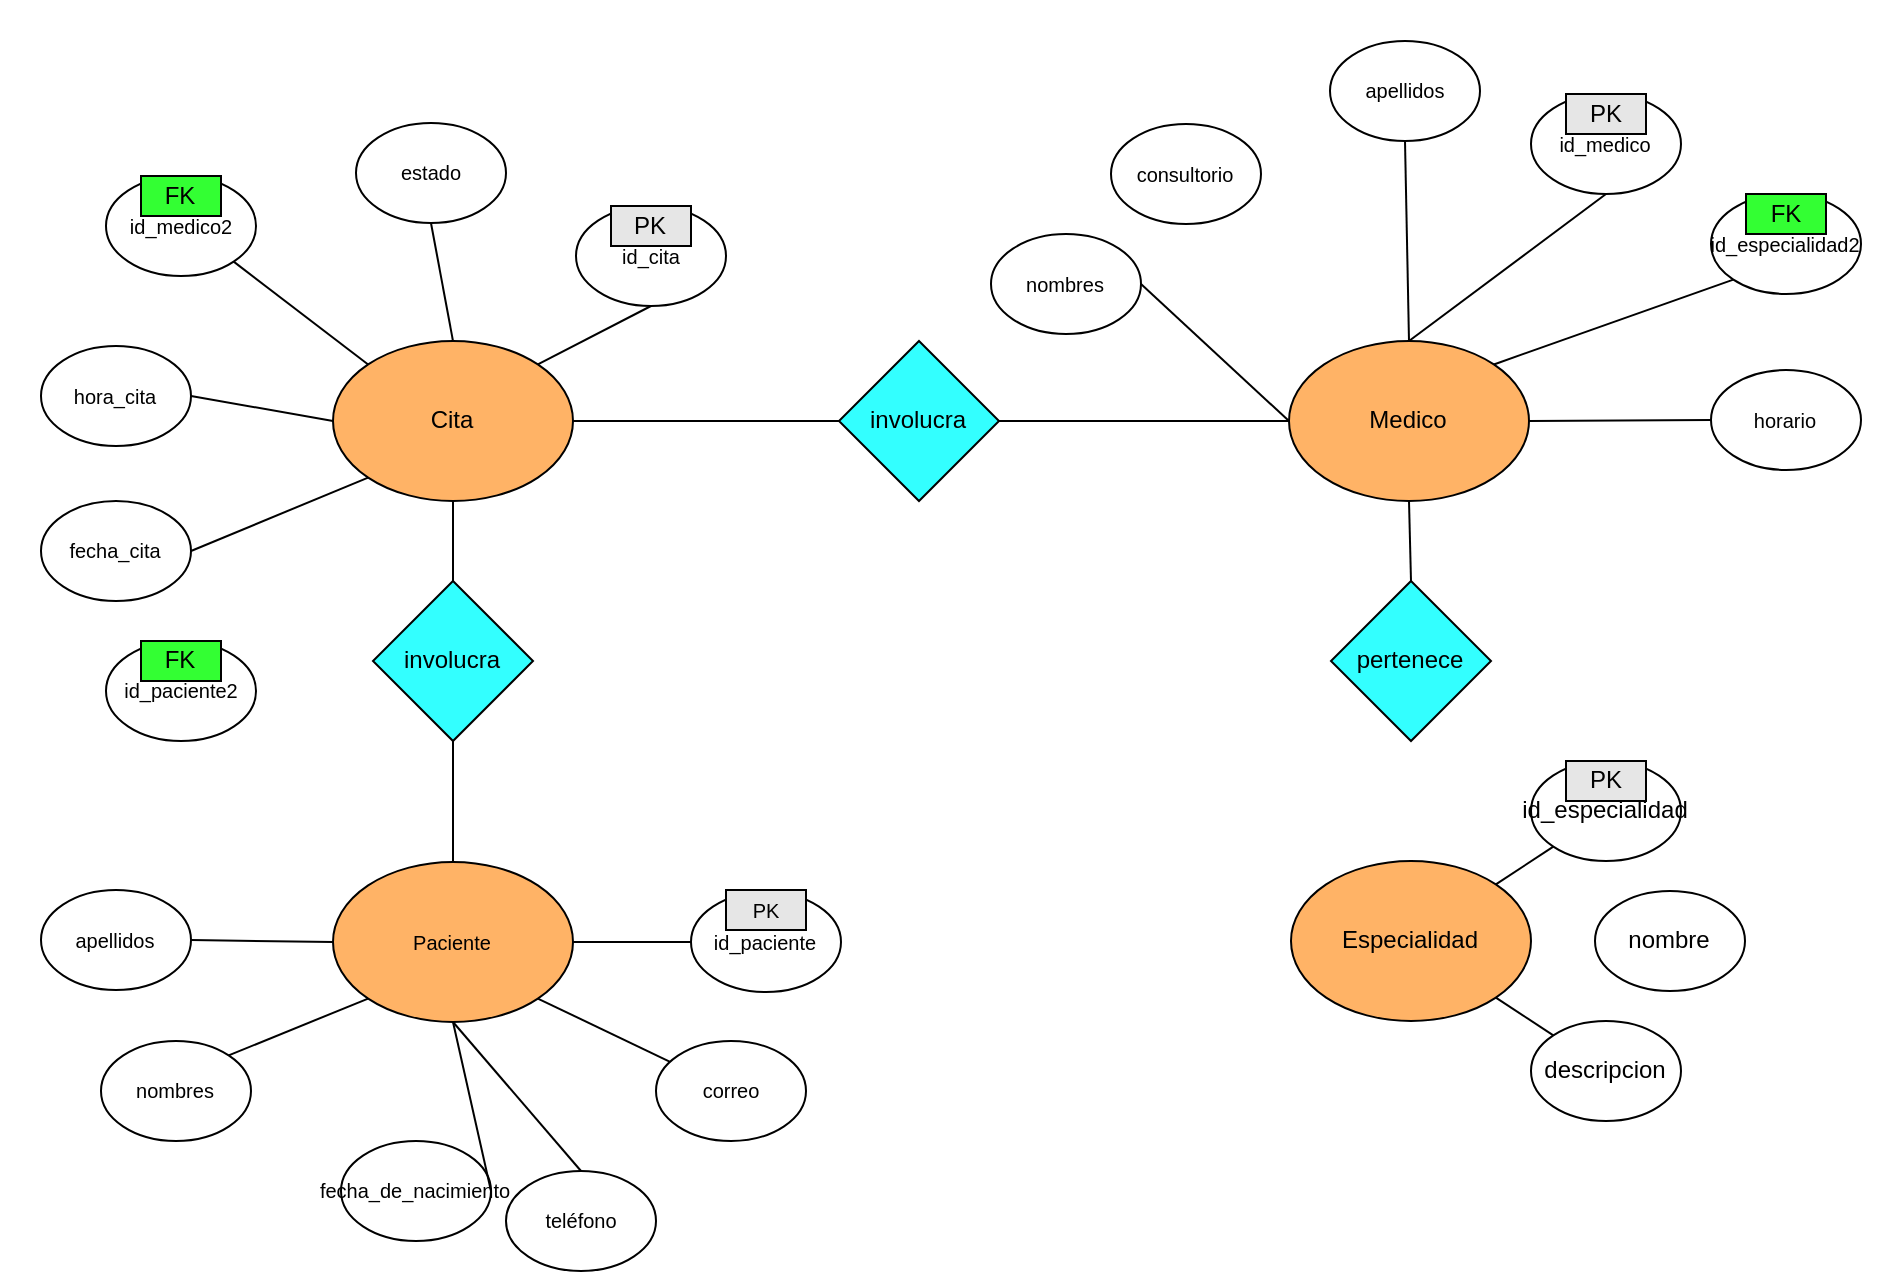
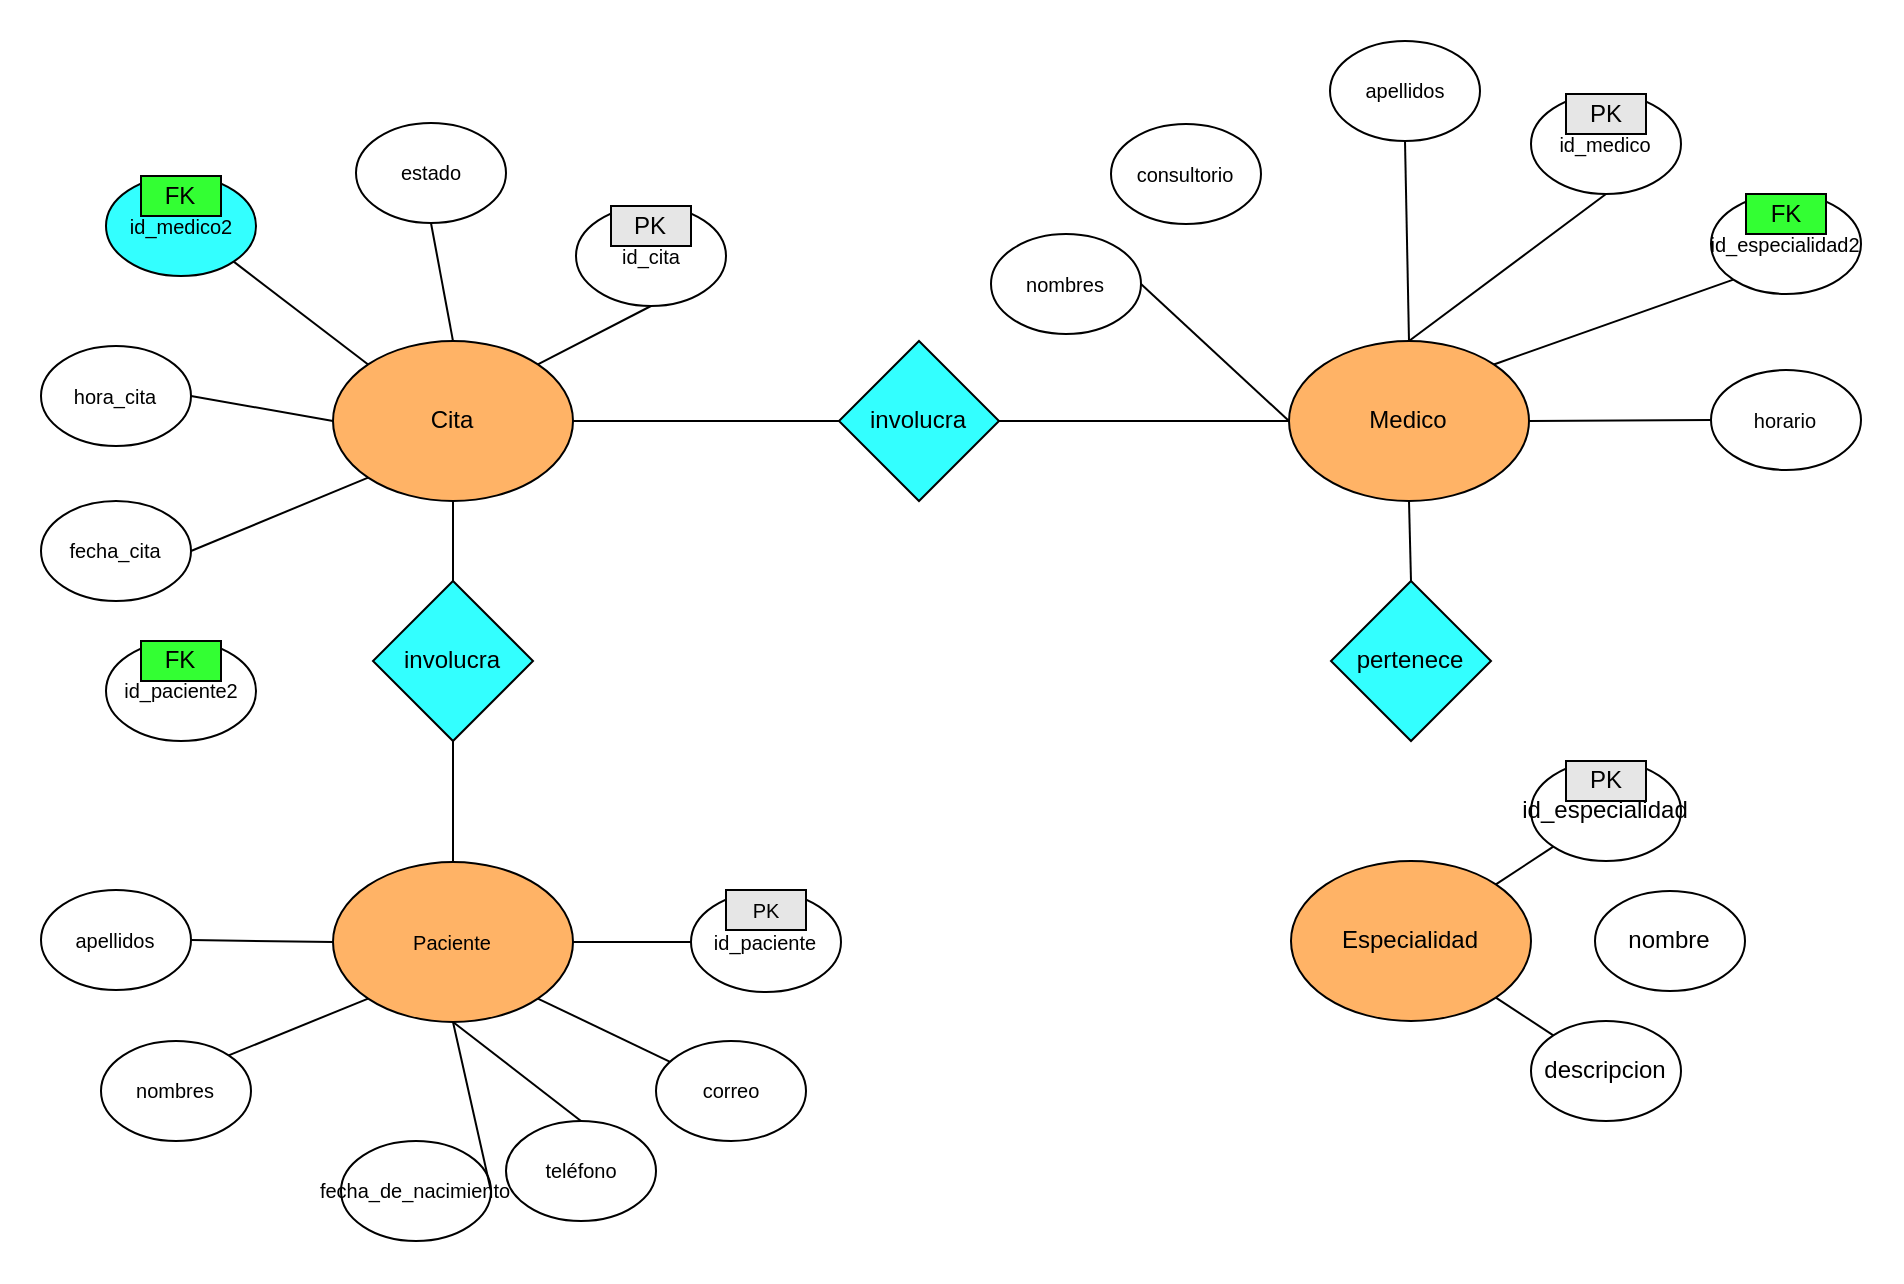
node "id_medico2": fillcolor #ffffff -> #33ffff
node "teléfono": moved (581, 1221) -> (581, 1171)
